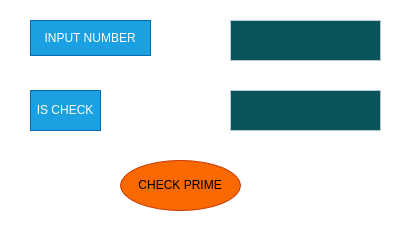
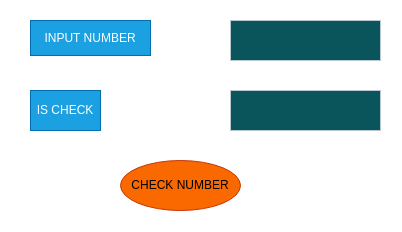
node "CHECK PRIME": label "CHECK PRIME" -> "CHECK NUMBER"
